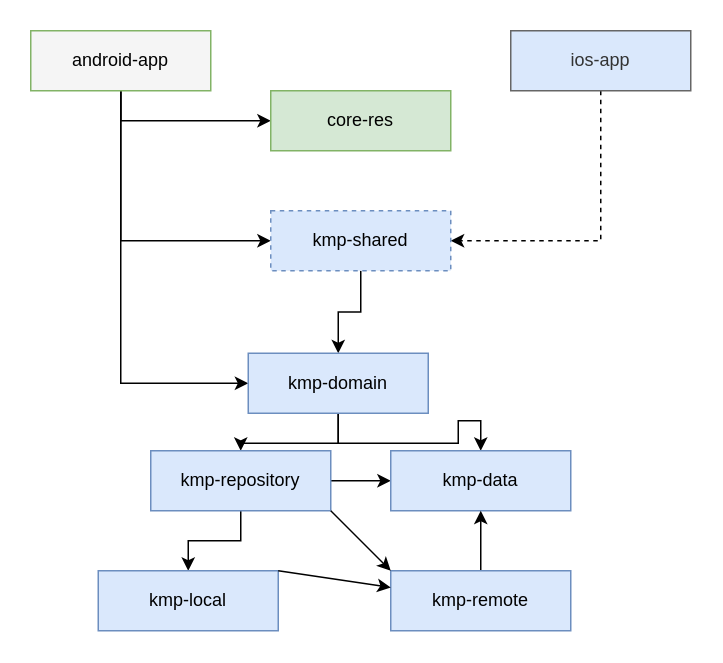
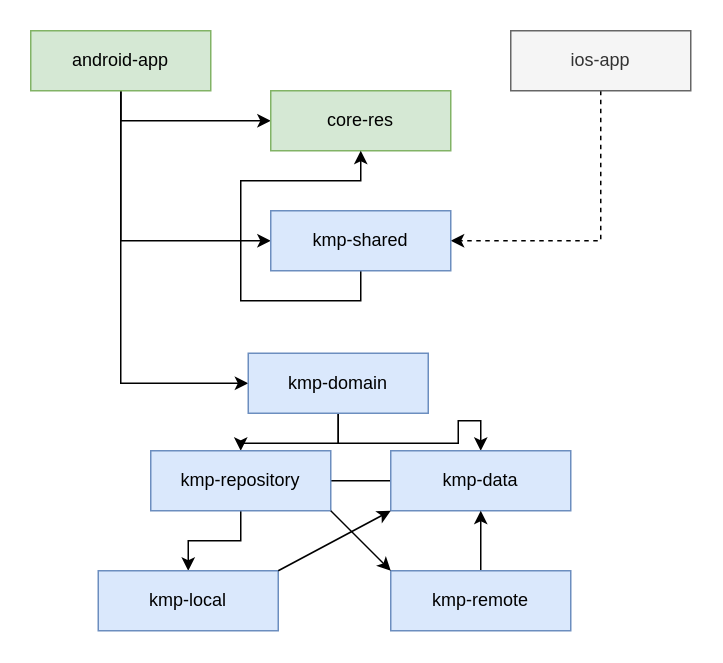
node "android-app": fillcolor #f5f5f5 -> #d5e8d4
node "ios-app": fillcolor #dae8fc -> #f5f5f5
node "kmp-shared": style dashed -> solid
edge "kmp-shared" -> "kmp-domain": now "kmp-shared" -> "core-res"
edge "kmp-repository" -> "kmp-data": arrowhead classic -> none
edge "kmp-local" -> "kmp-remote": now "kmp-local" -> "kmp-data"
